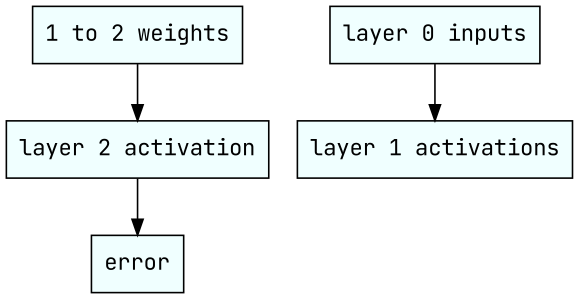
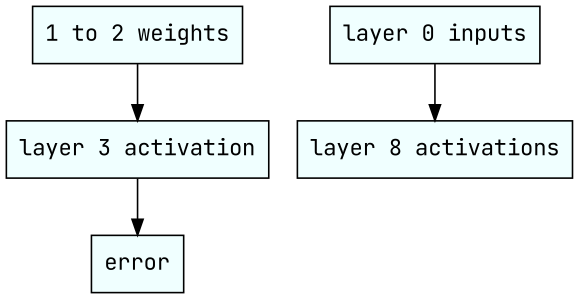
node "layer 2 activation": label "layer 2 activation" -> "layer 3 activation"
node "layer 1 activations": label "layer 1 activations" -> "layer 8 activations"
